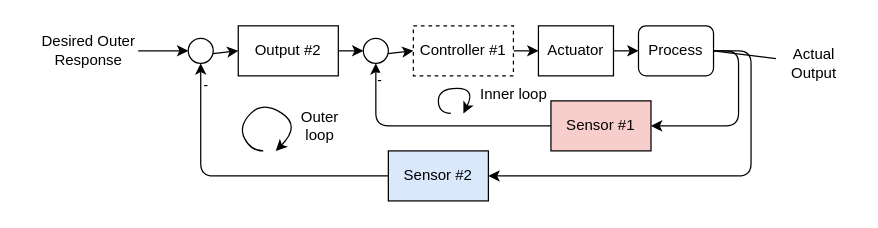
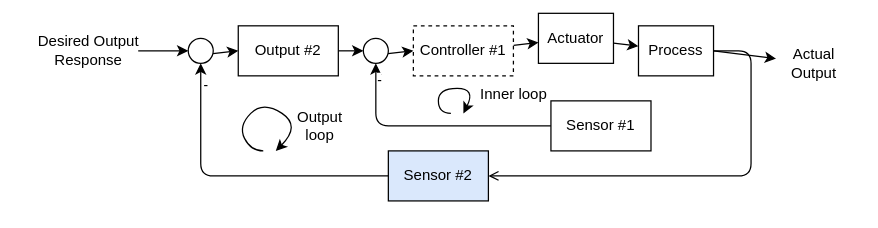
node "Desired Outer Response": label "Desired Outer Response" -> "Desired Output Response"
node "Actuator": moved (576, 51) -> (576, 38)
node "Process": shape rounded rectangle -> rectangle
edge "Process" -- "Actual Output": arrowhead none -> classic
node "Outer loop": label "Outer loop" -> "Output loop"
node "Sensor #1": fillcolor #f8cecc -> #ffffff
edge "Process" -> "Sensor #1": removed
edge "Process" -> "Sensor #2": arrowhead classic -> open
